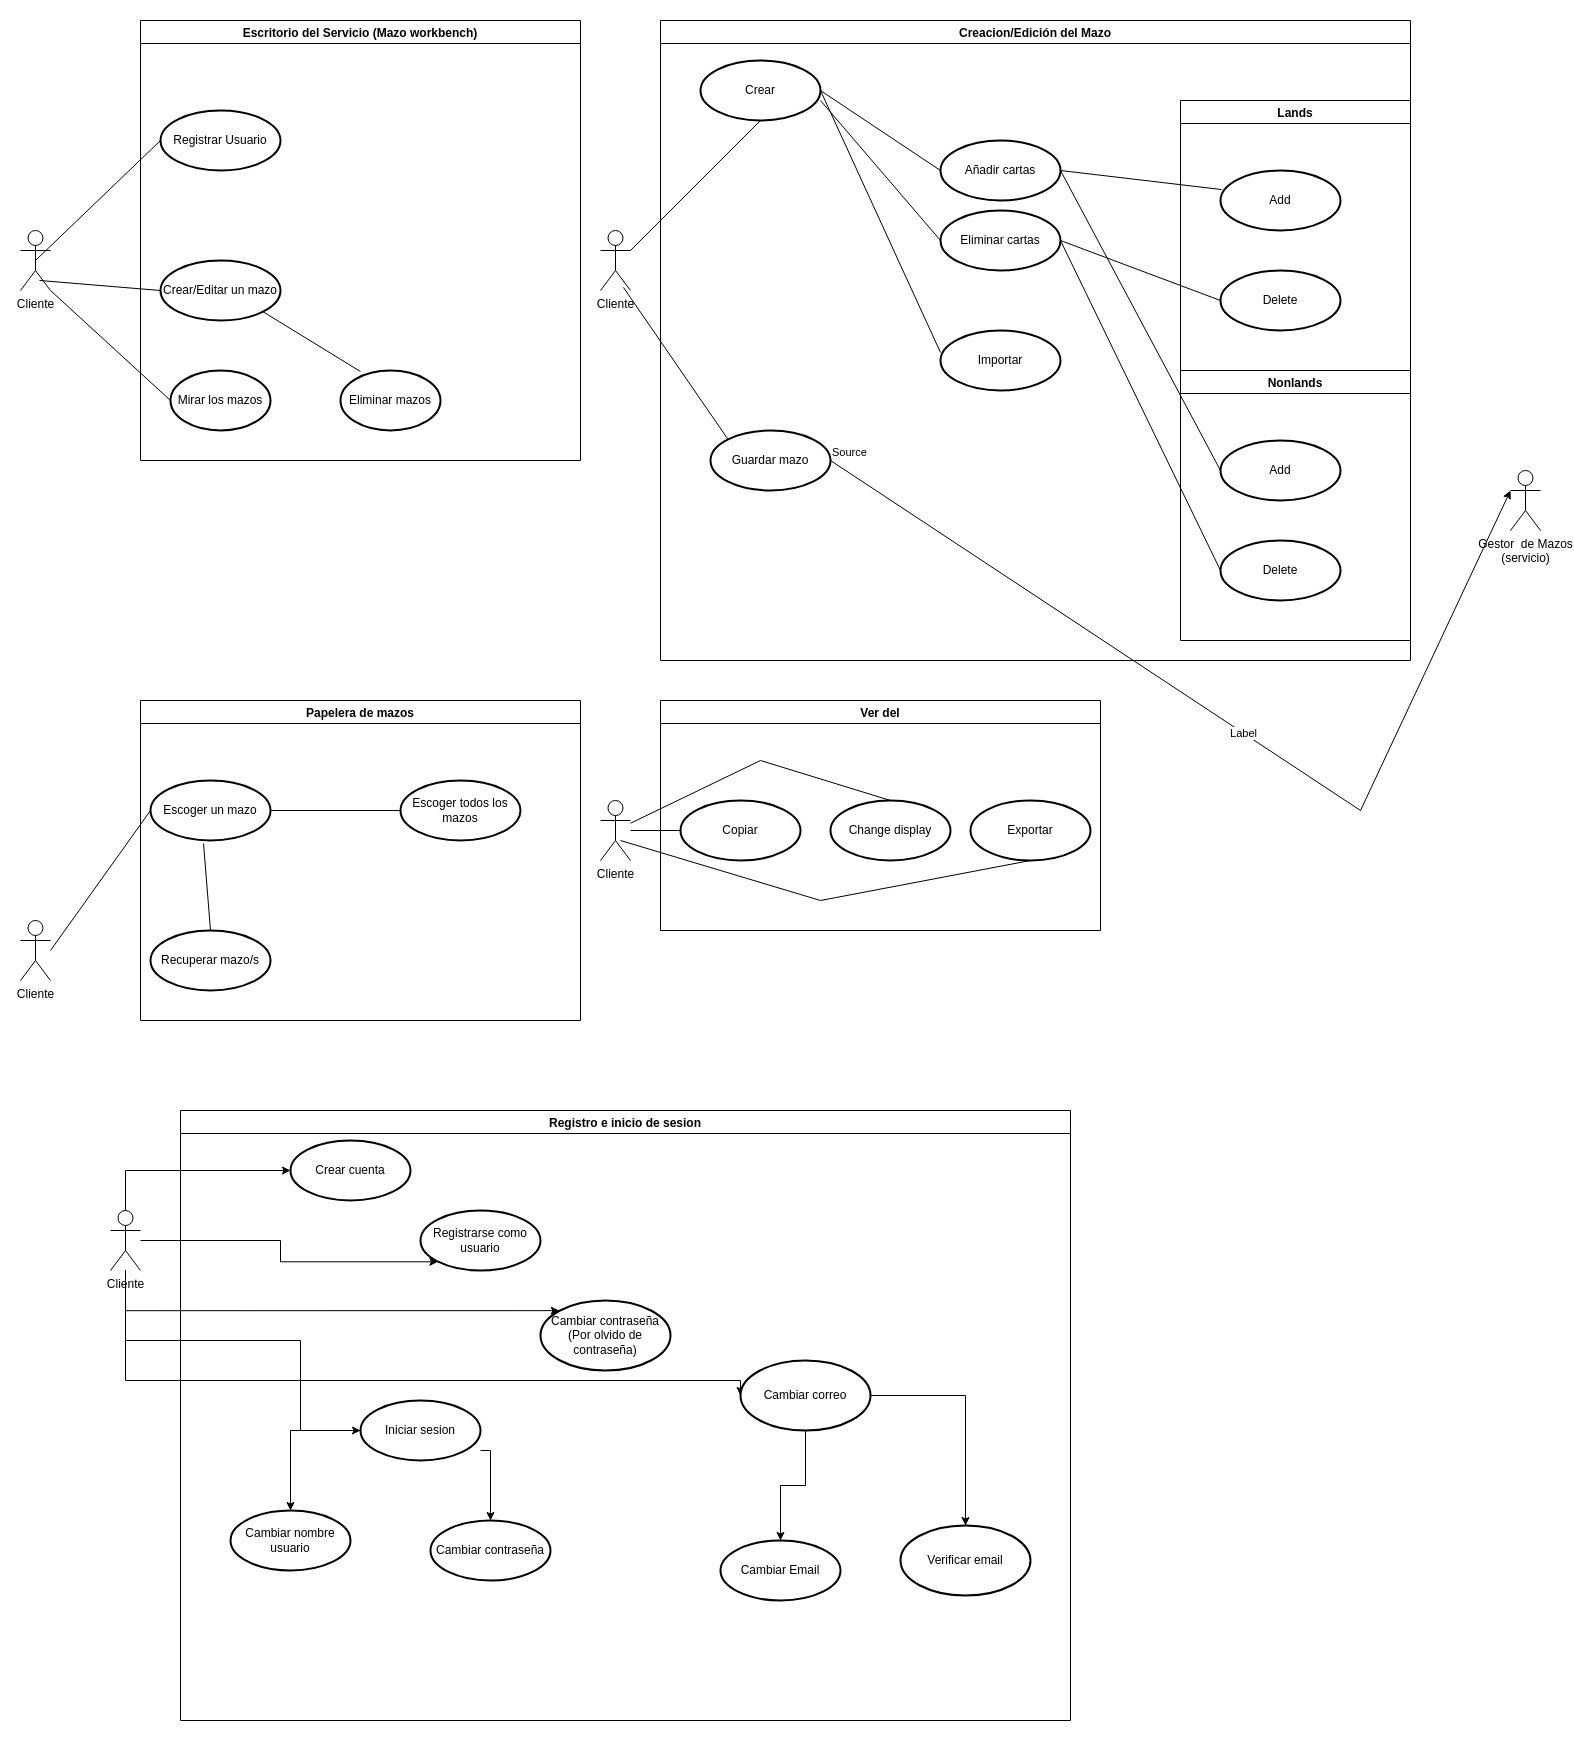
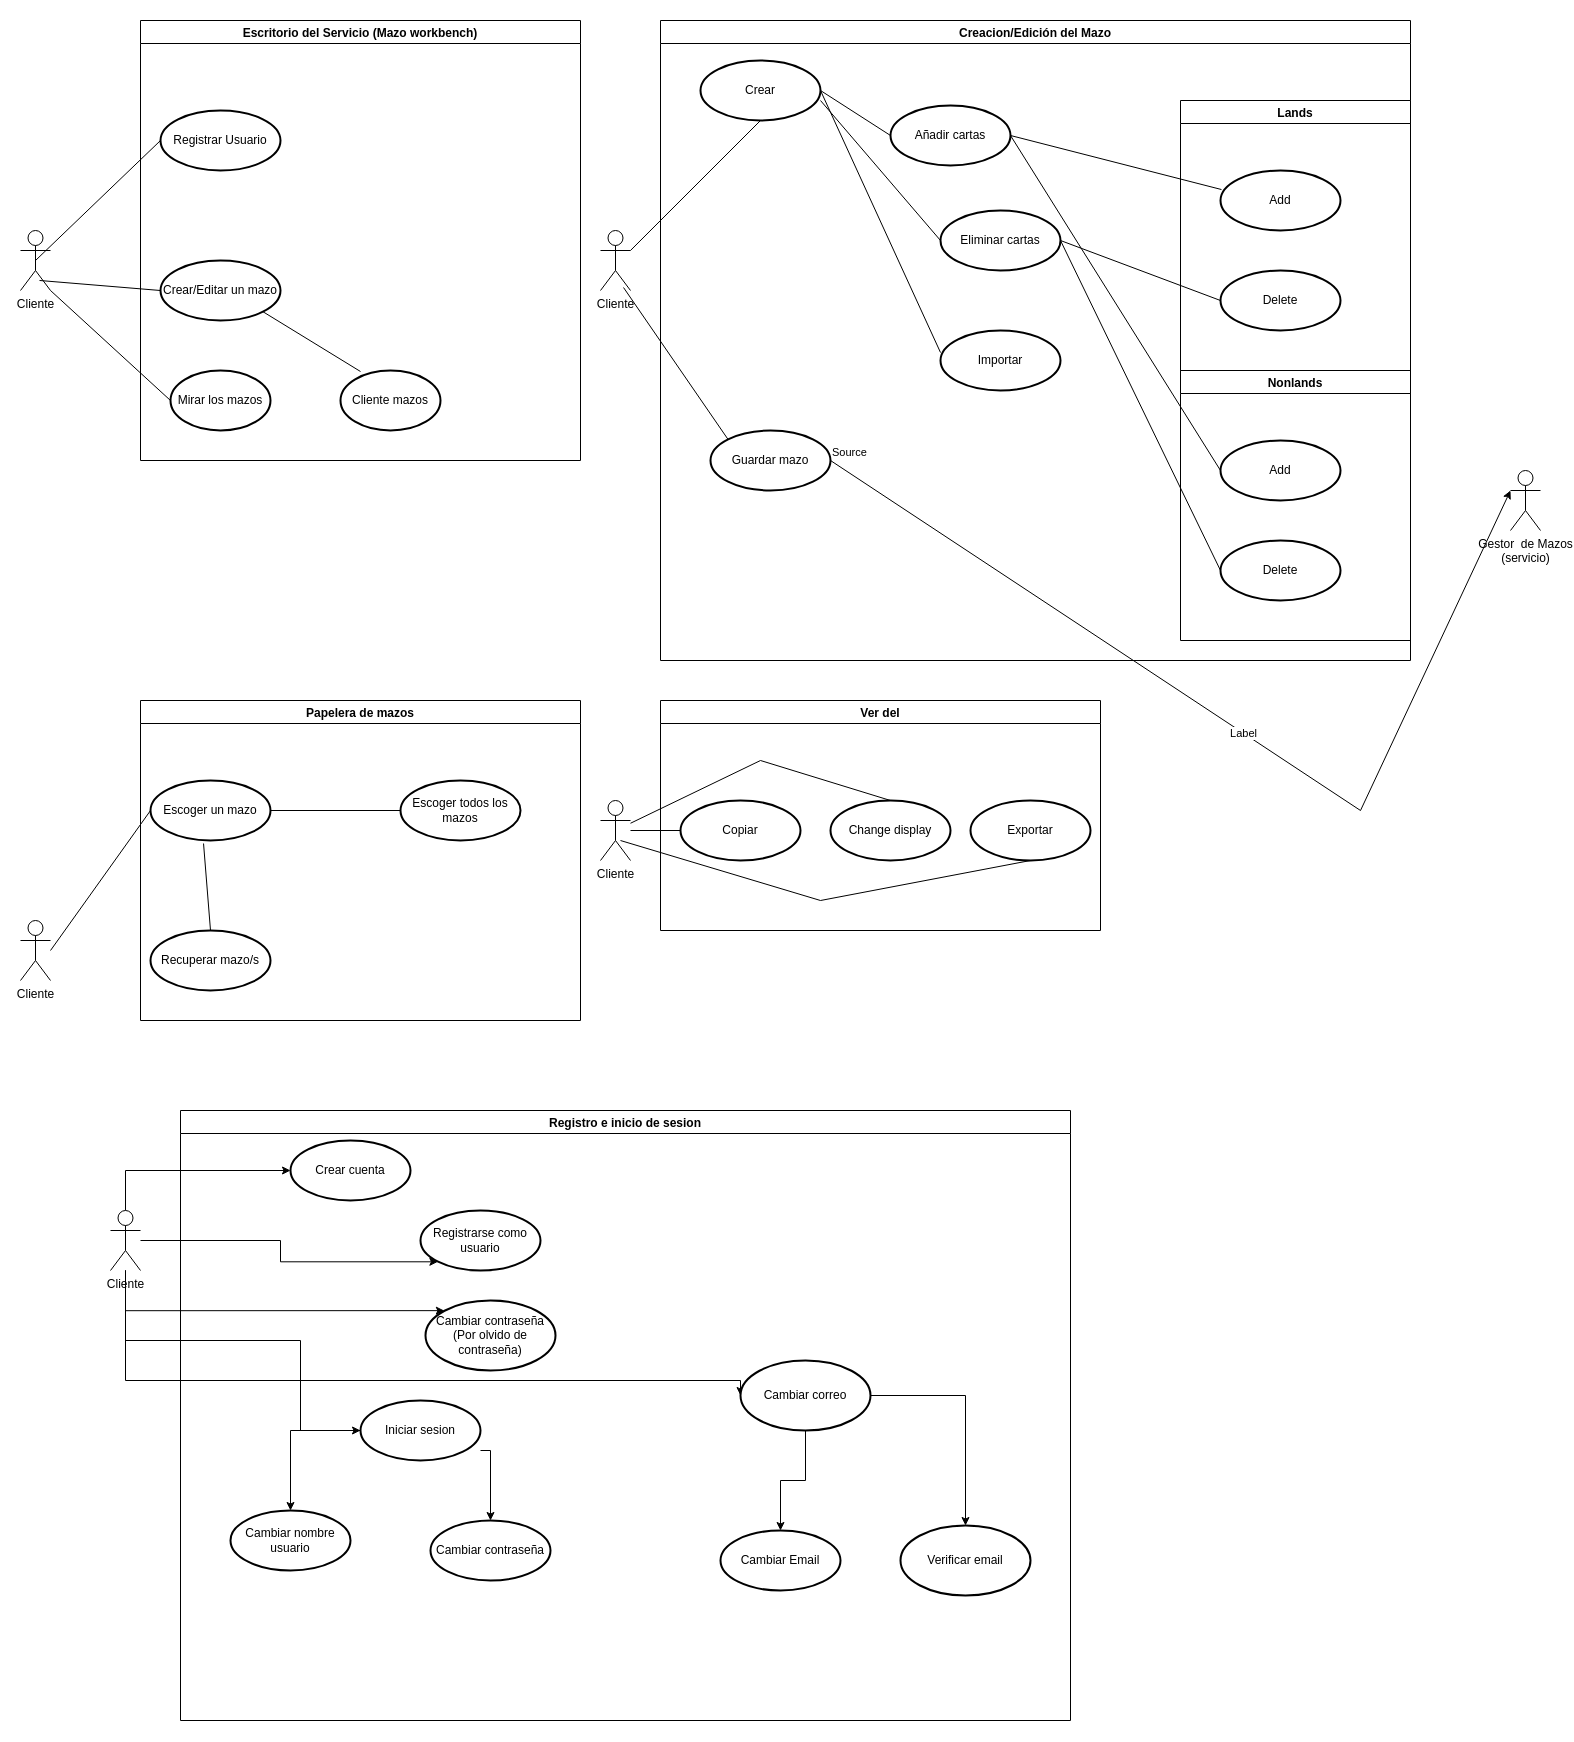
node "Añadir cartas": moved (1001, 171) -> (951, 136)
node "Eliminar mazos": label "Eliminar mazos" -> "Cliente mazos"
node "Cambiar contraseña (Por olvido de contraseña)": moved (606, 1336) -> (491, 1336)
node "Cambiar Email": moved (781, 1571) -> (781, 1561)
